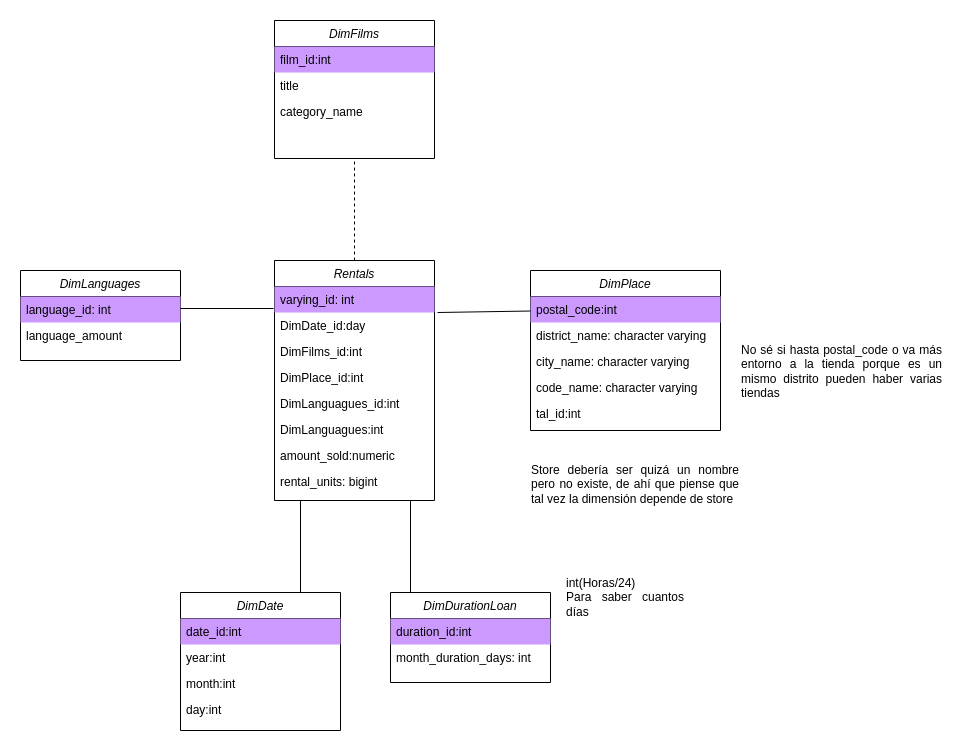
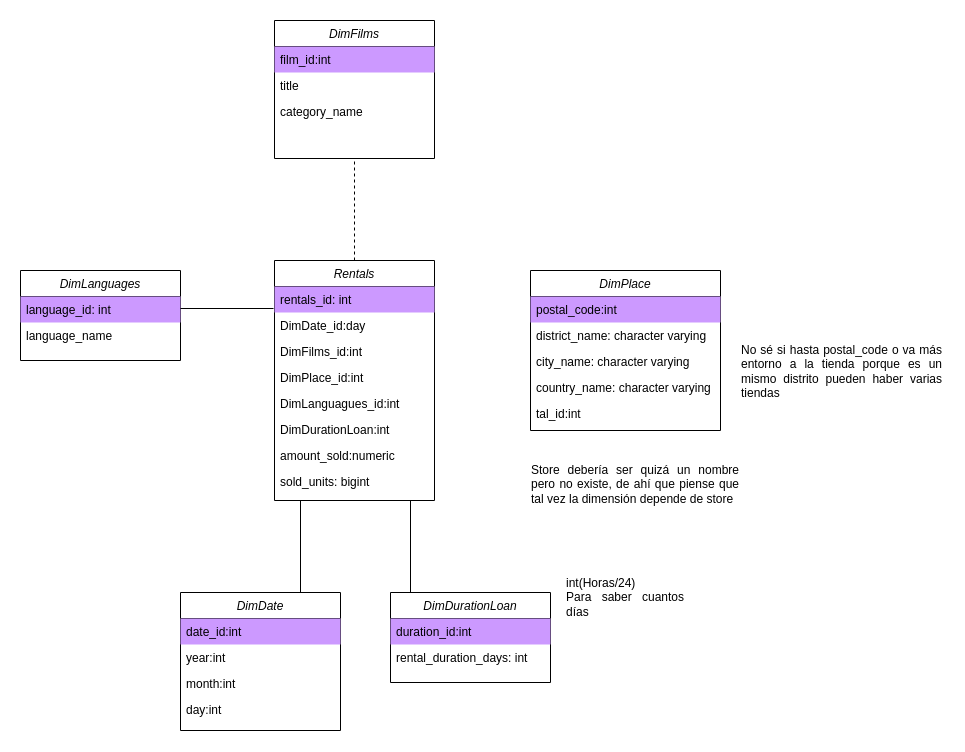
node "varying_id: int": label "varying_id: int" -> "rentals_id: int"
edge "postal_code:int" -- "DimDate_id:day": removed
node "language_amount": label "language_amount" -> "language_name"
node "code_name: character varying": label "code_name: character varying" -> "country_name: character varying"
node "DimLanguagues:int": label "DimLanguagues:int" -> "DimDurationLoan:int"
node "rental_units: bigint": label "rental_units: bigint" -> "sold_units: bigint"
node "month_duration_days: int": label "month_duration_days: int" -> "rental_duration_days: int"
